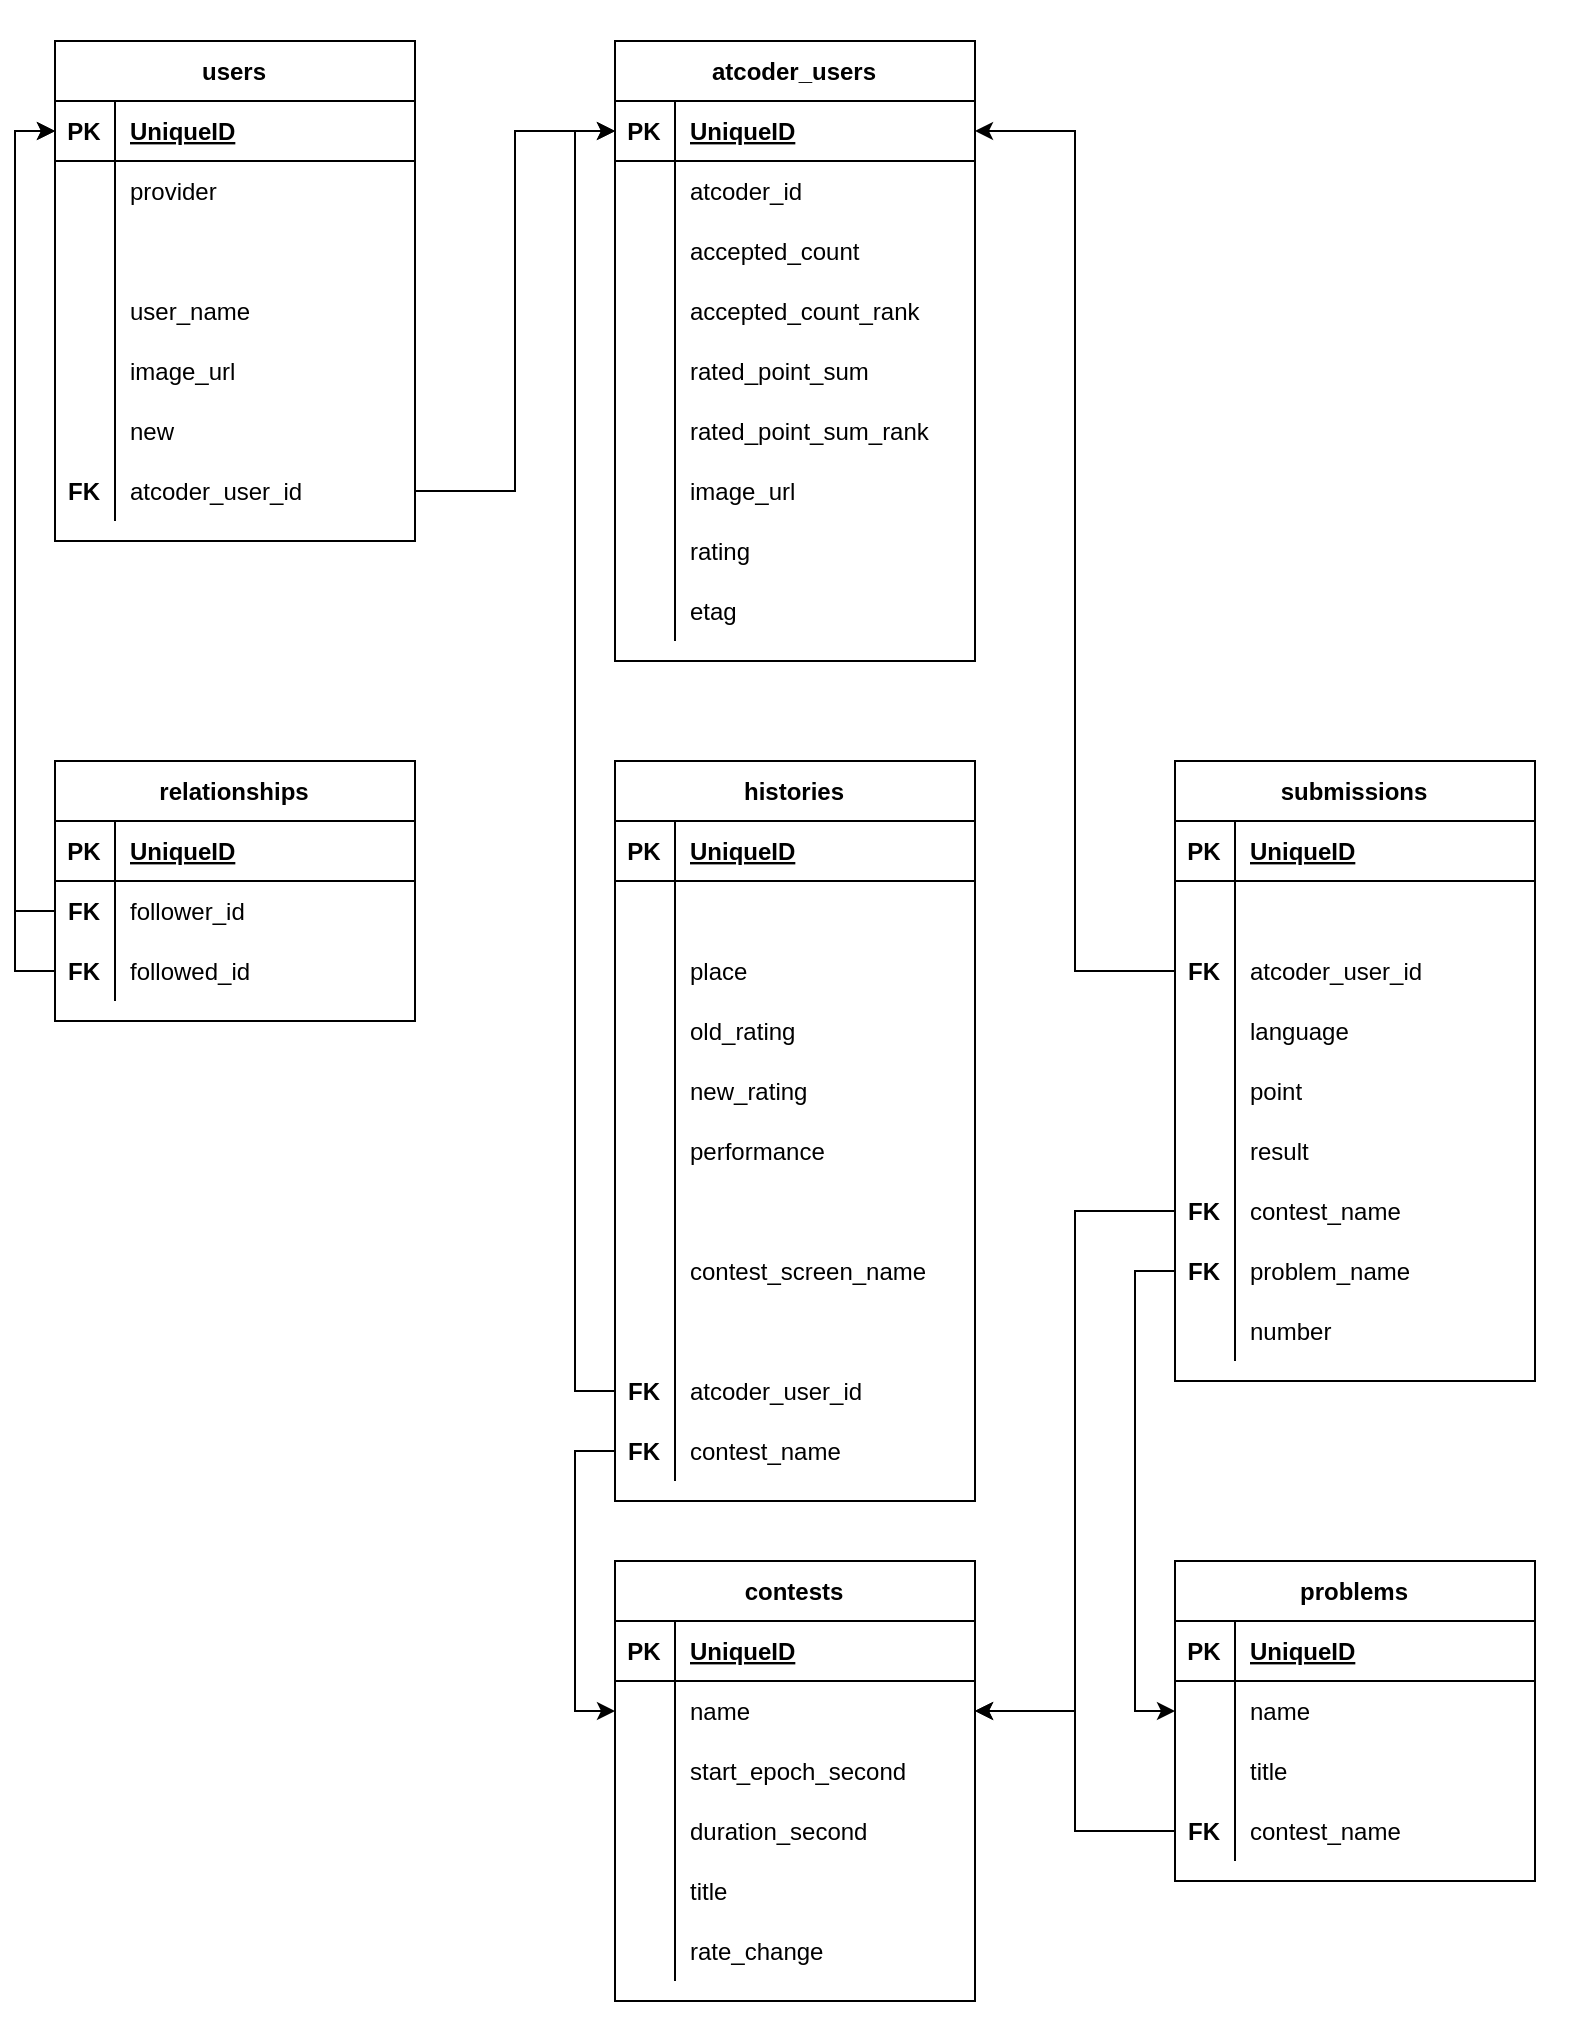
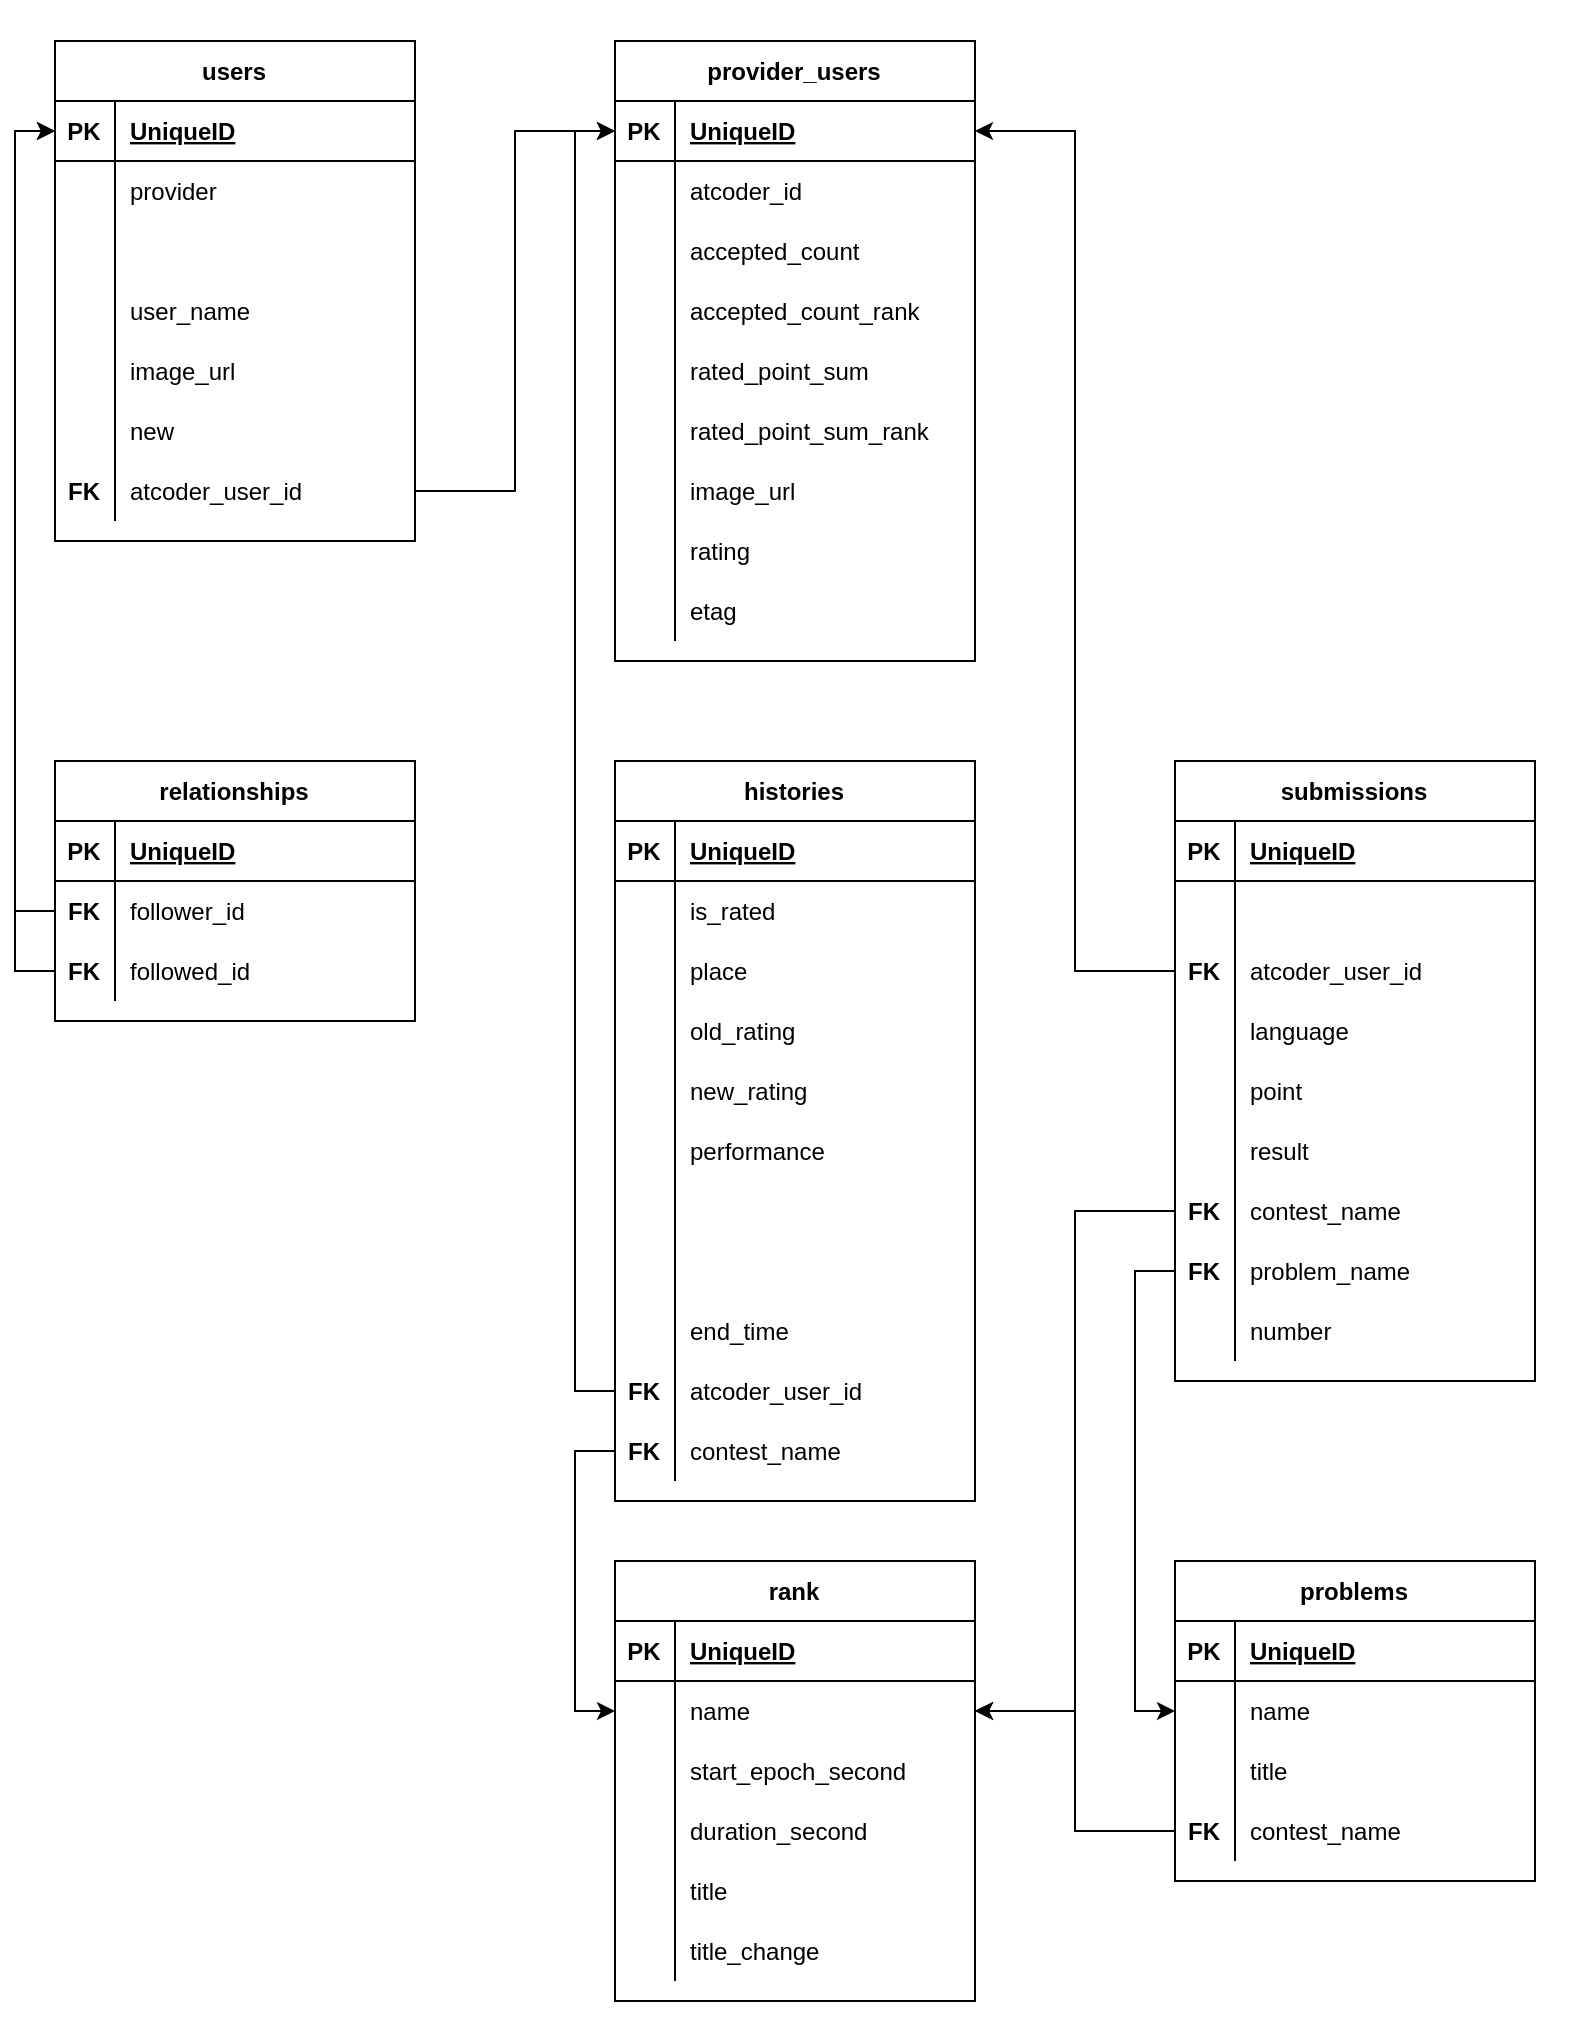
node "atcoder_users": label "atcoder_users" -> "provider_users"
node "is_rated": added
node "contest_screen_name": removed
node "end_time": added
node "contests": label "contests" -> "rank"
node "rate_change": label "rate_change" -> "title_change"
